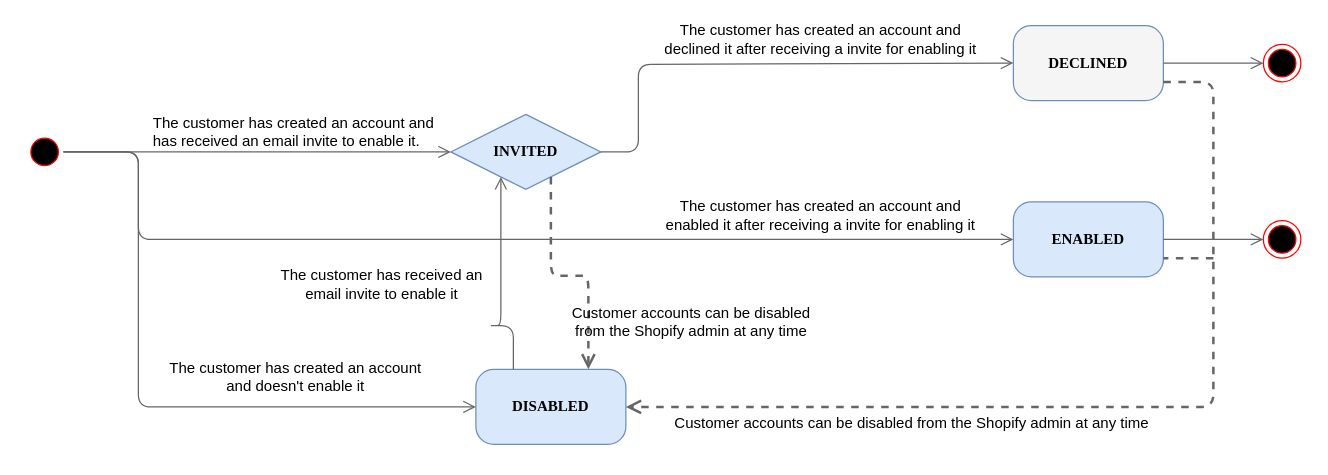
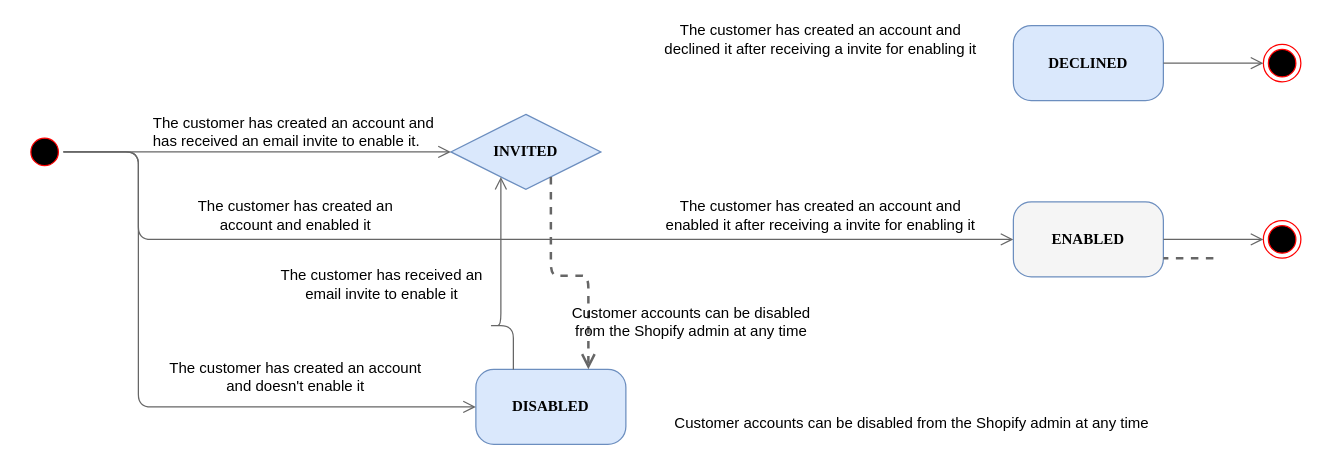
node "DECLINED": fillcolor #f5f5f5 -> #dae8fc
edge "INVITED" -> "DECLINED": removed
node "The customer has created an account and enabled it": added
node "ENABLED": fillcolor #dae8fc -> #f5f5f5
edge "DECLINED" -> "DISABLED": removed
